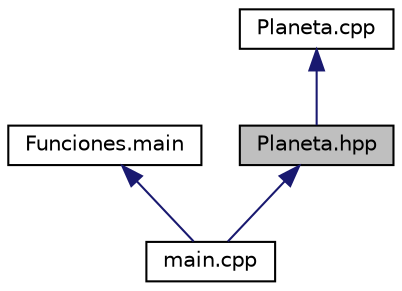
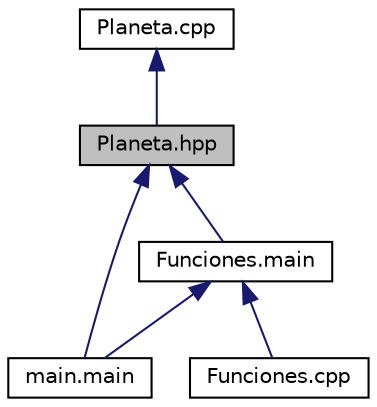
edge "Funciones.main" -> "Planeta.hpp": added
node "main.cpp": label "main.cpp" -> "main.main"
node "Funciones.cpp": added
